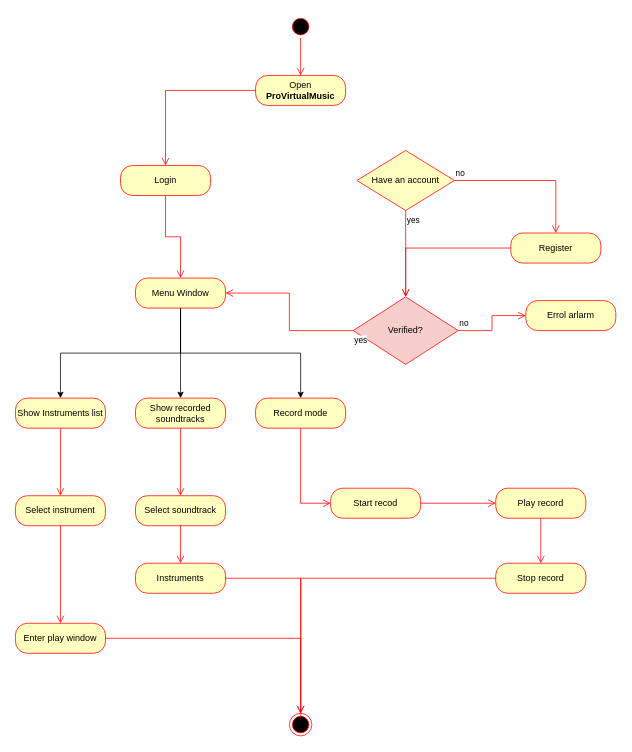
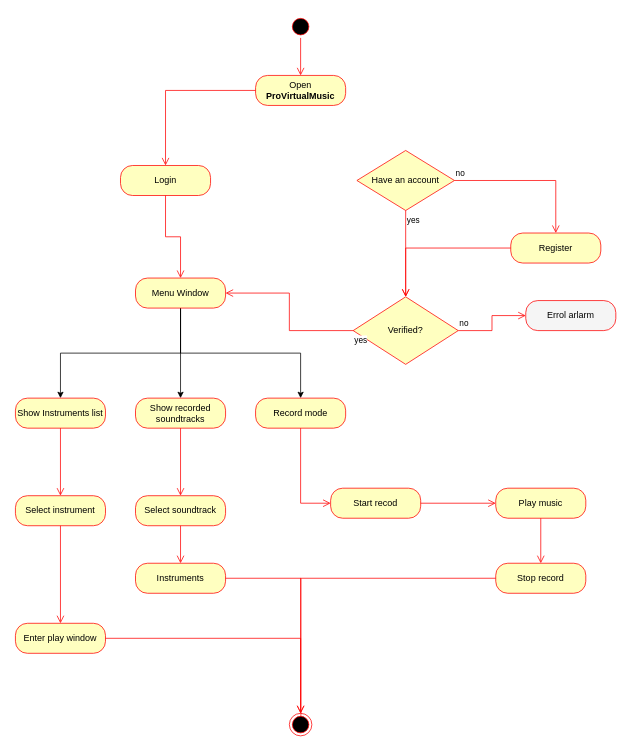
node "Errol arlarm": fillcolor #ffffc0 -> #f5f5f5
node "Verified?": fillcolor #f8cecc -> #ffffc0
node "Play record": label "Play record" -> "Play music"
